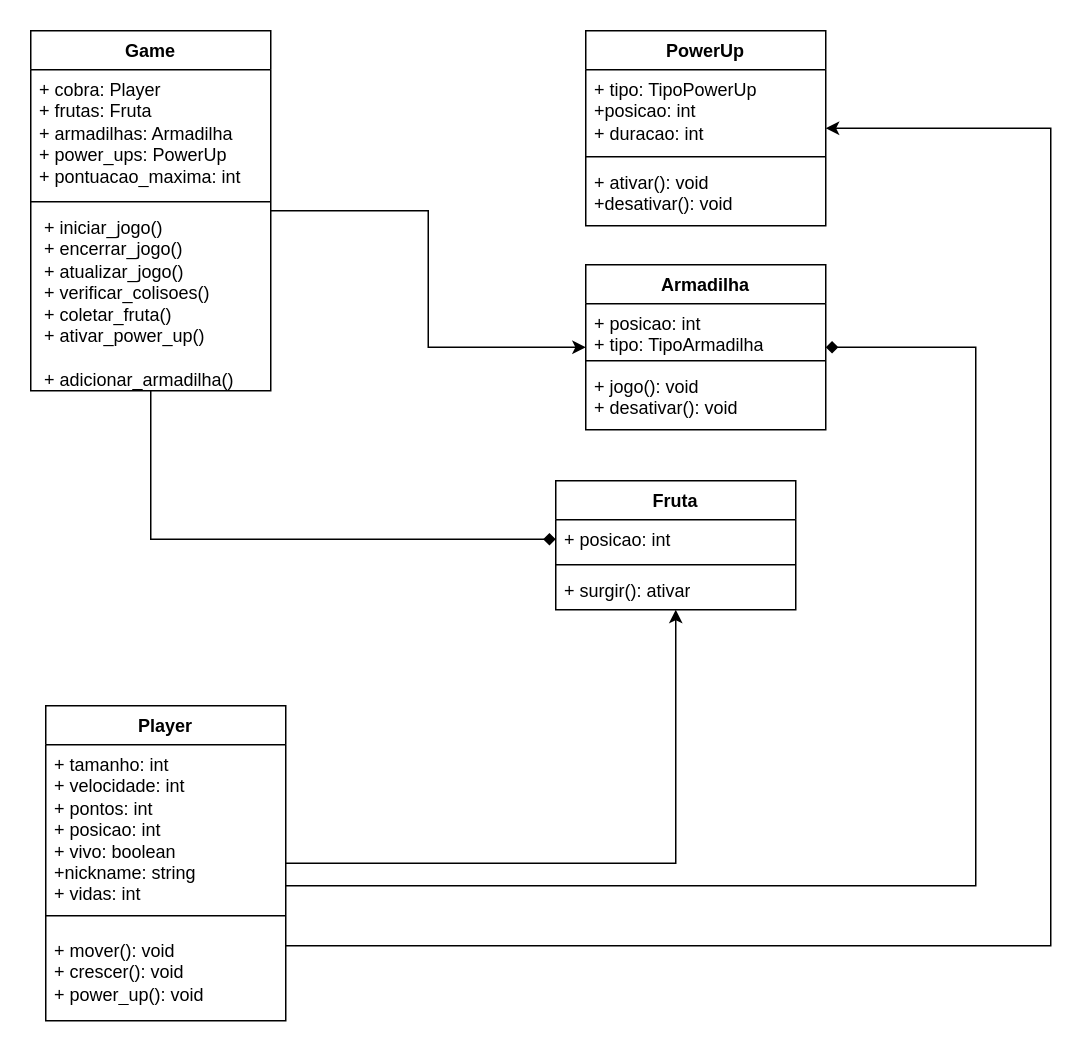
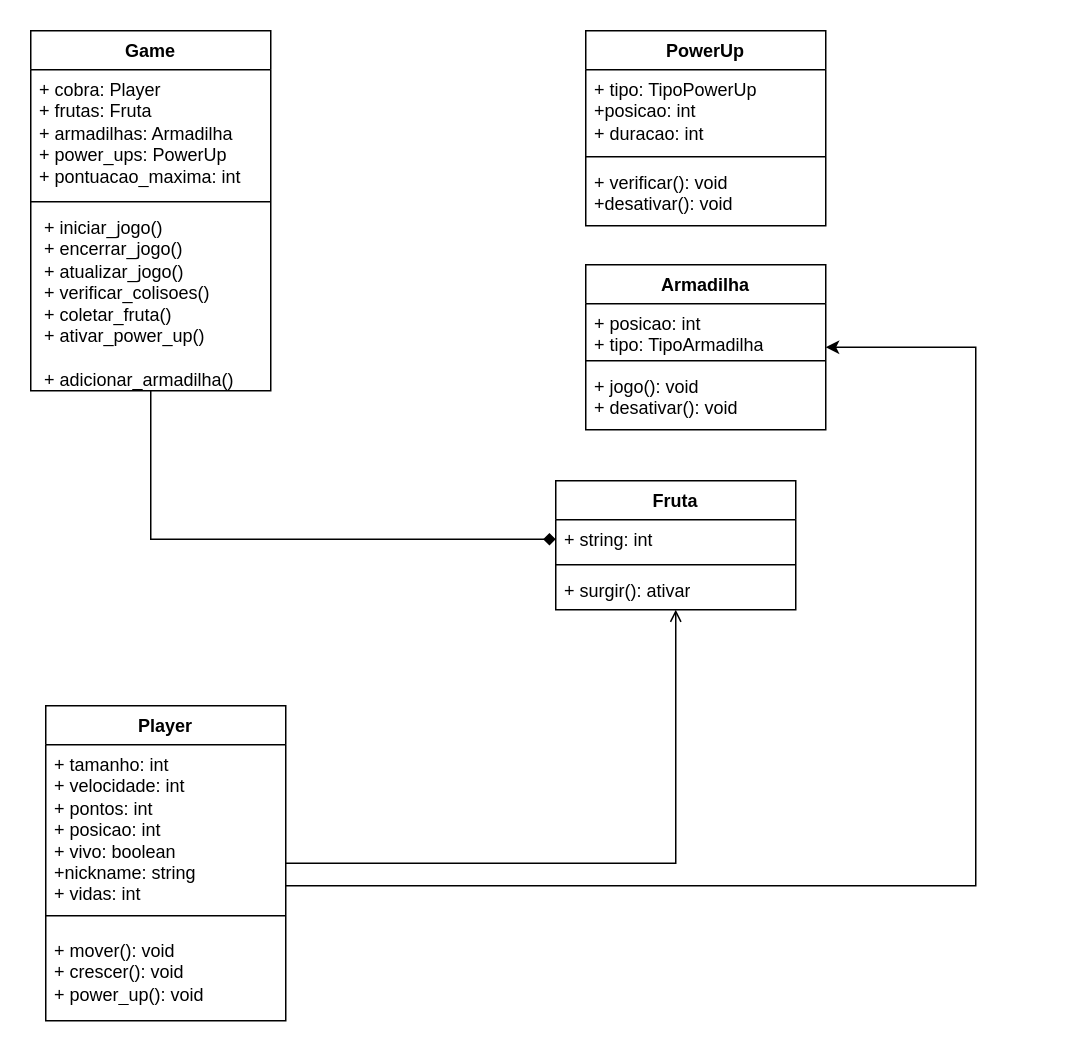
node "+ ativar(): void +desativar(): void": label "+ ativar(): void +desativar(): void" -> "+ verificar(): void +desativar(): void"
edge "Game" -> "Armadilha": removed
edge "Player" -> "Armadilha": arrowhead diamond -> classic
node "+ posicao: int": label "+ posicao: int" -> "+ string: int"
edge "Player" -> "Fruta": arrowhead classic -> open
edge "Player" -> "PowerUp": removed
